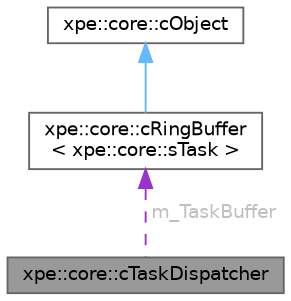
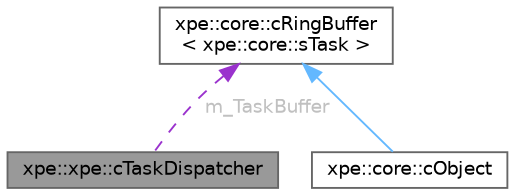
edge "xpe::core::cRingBuffer < xpe::core::sTask >" -> "xpe::core::cObject": reversed
node "xpe::core::cTaskDispatcher": label "xpe::core::cTaskDispatcher" -> "xpe::xpe::cTaskDispatcher"
